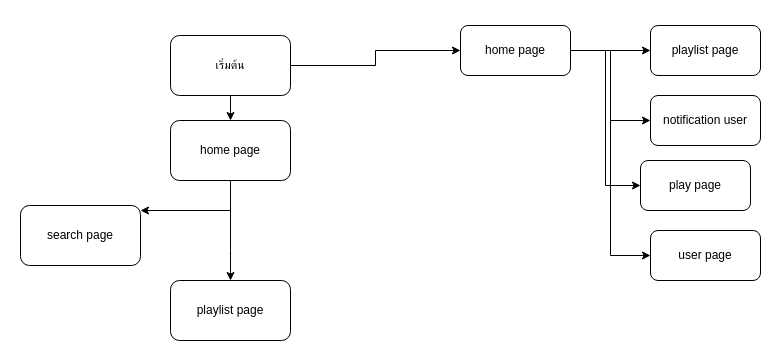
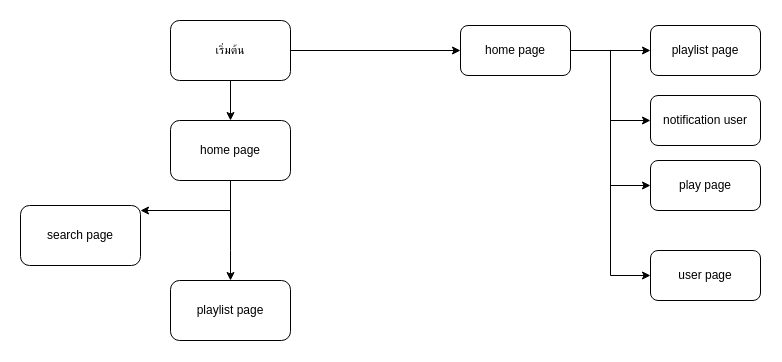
node "เริ่มต้น": moved (231, 66) -> (231, 51)
node "play page": moved (696, 186) -> (706, 186)
node "user page": moved (706, 256) -> (706, 276)
